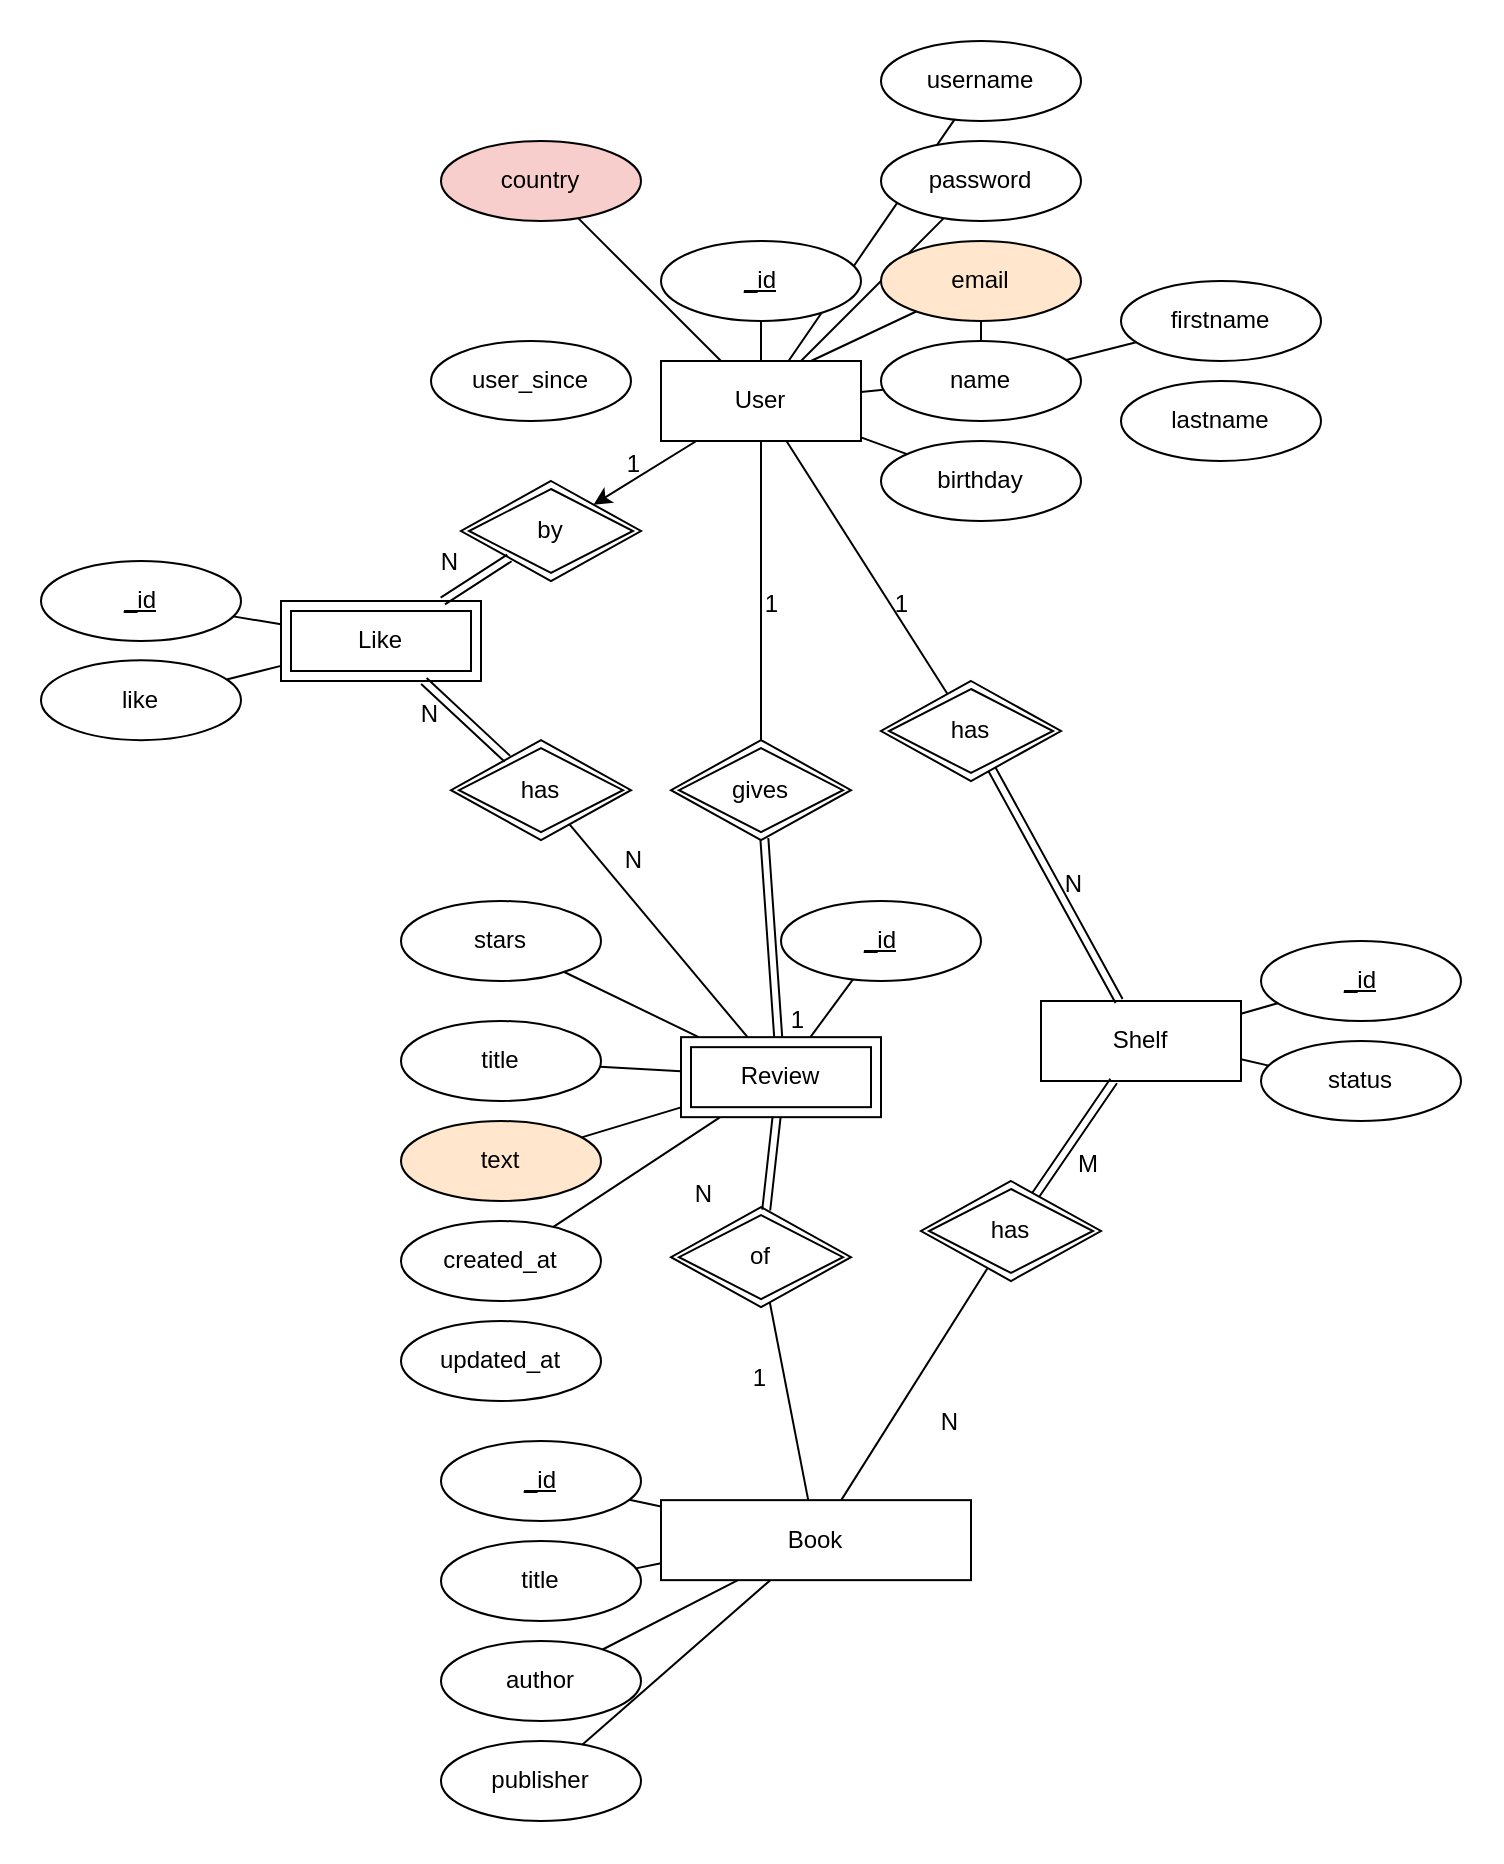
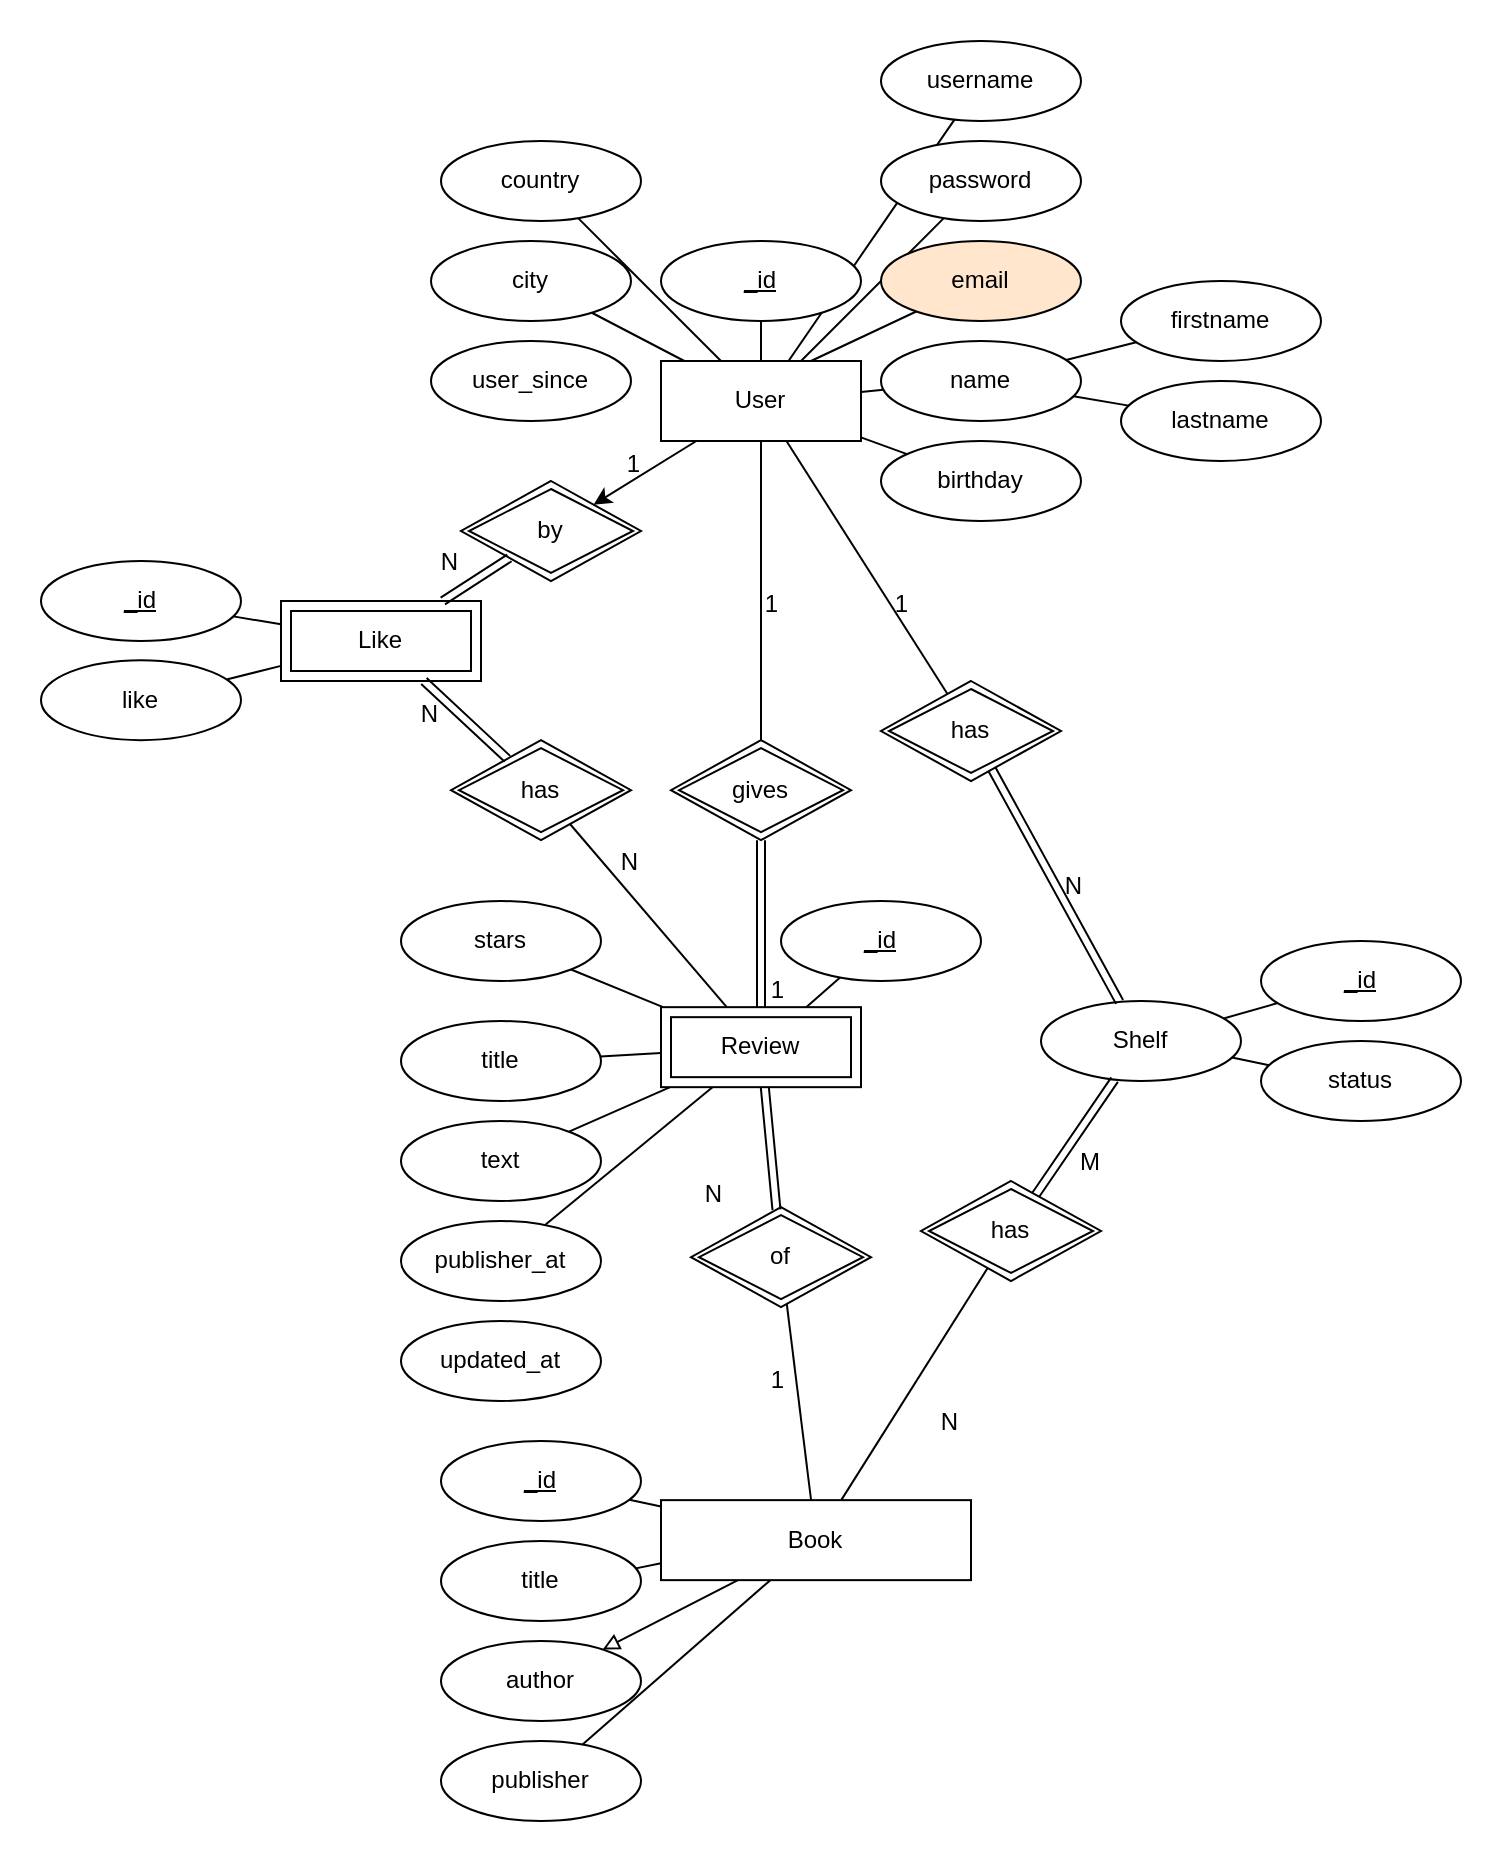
node "country": fillcolor #f8cecc -> #ffffff
node "city": added
edge "email" -- "name": now "lastname" -- "name"
edge "city" -- "User": added
node "Shelf": shape rectangle -> ellipse
node "Review": moved (781, 1077) -> (761, 1047)
node "text": fillcolor #ffe6cc -> #ffffff
node "of": moved (761, 1257) -> (781, 1257)
node "created_at": label "created_at" -> "publisher_at"
edge "Book" -- "author": arrowhead none -> block
